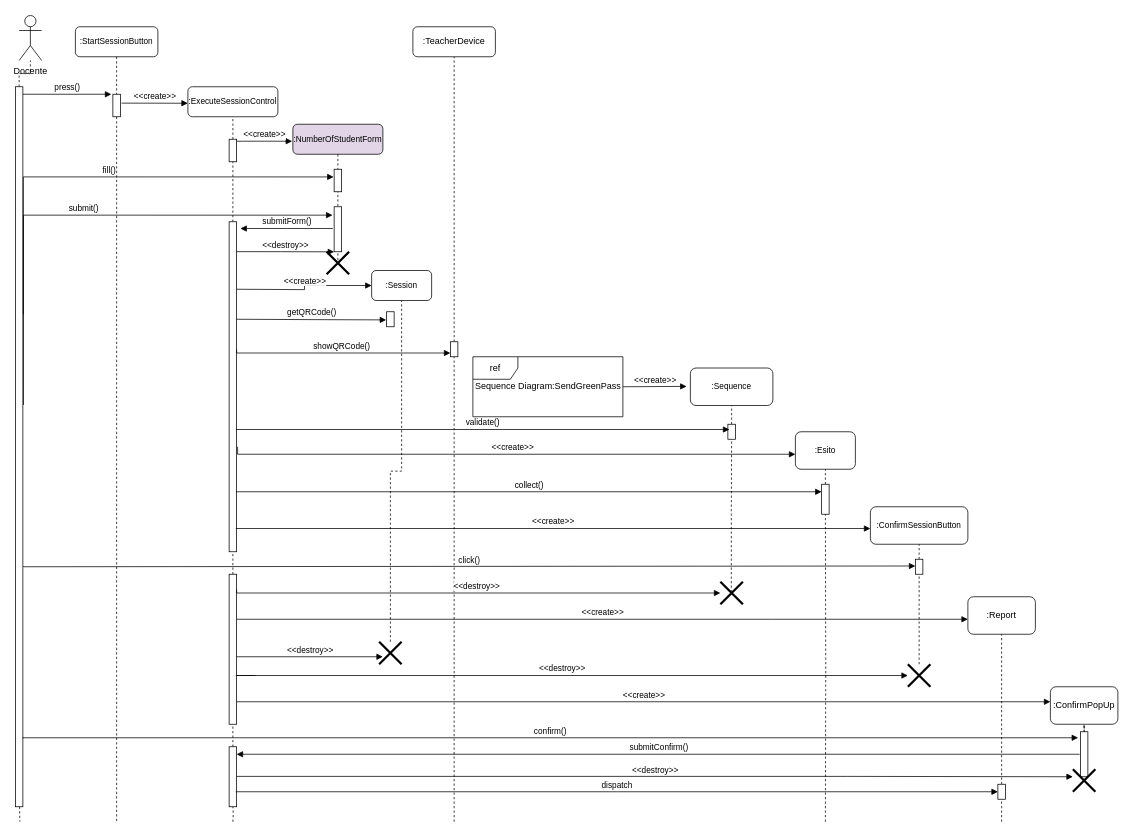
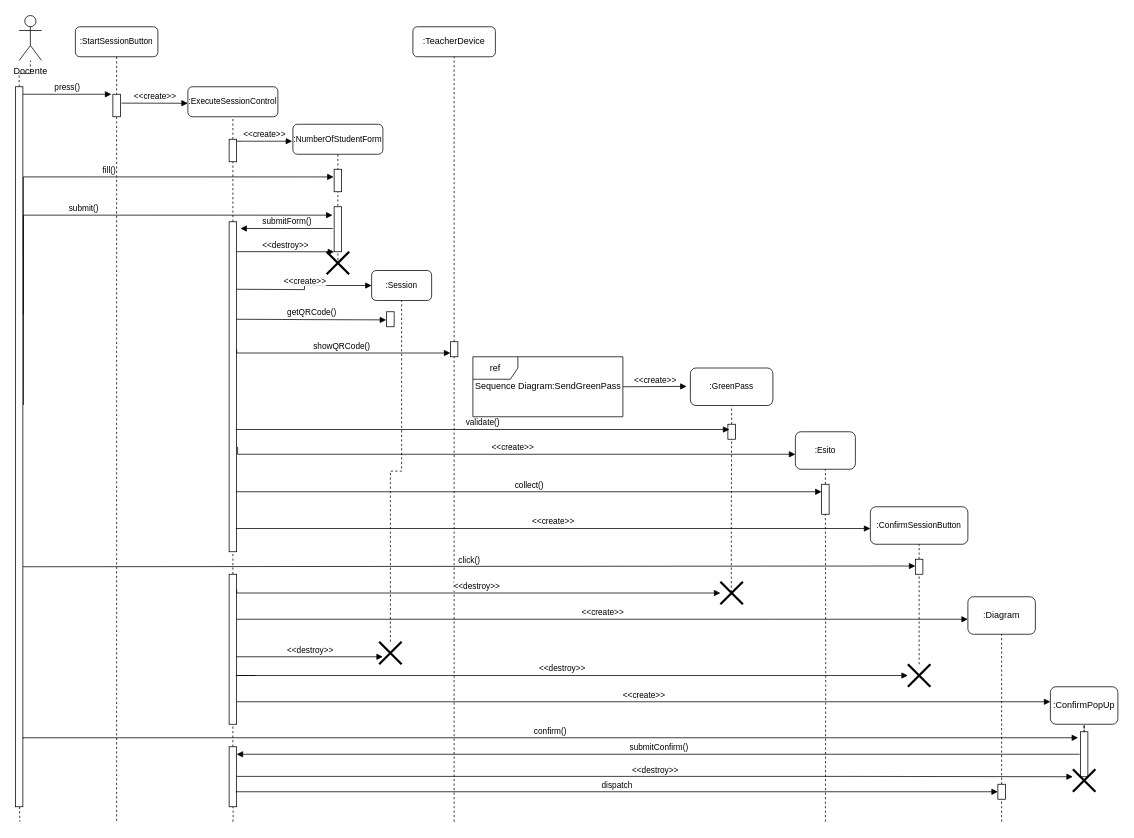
node ":NumberOfStudentForm": fillcolor #e1d5e7 -> #ffffff
node ":Sequence": label ":Sequence" -> ":GreenPass"
node ":Report": label ":Report" -> ":Diagram"
